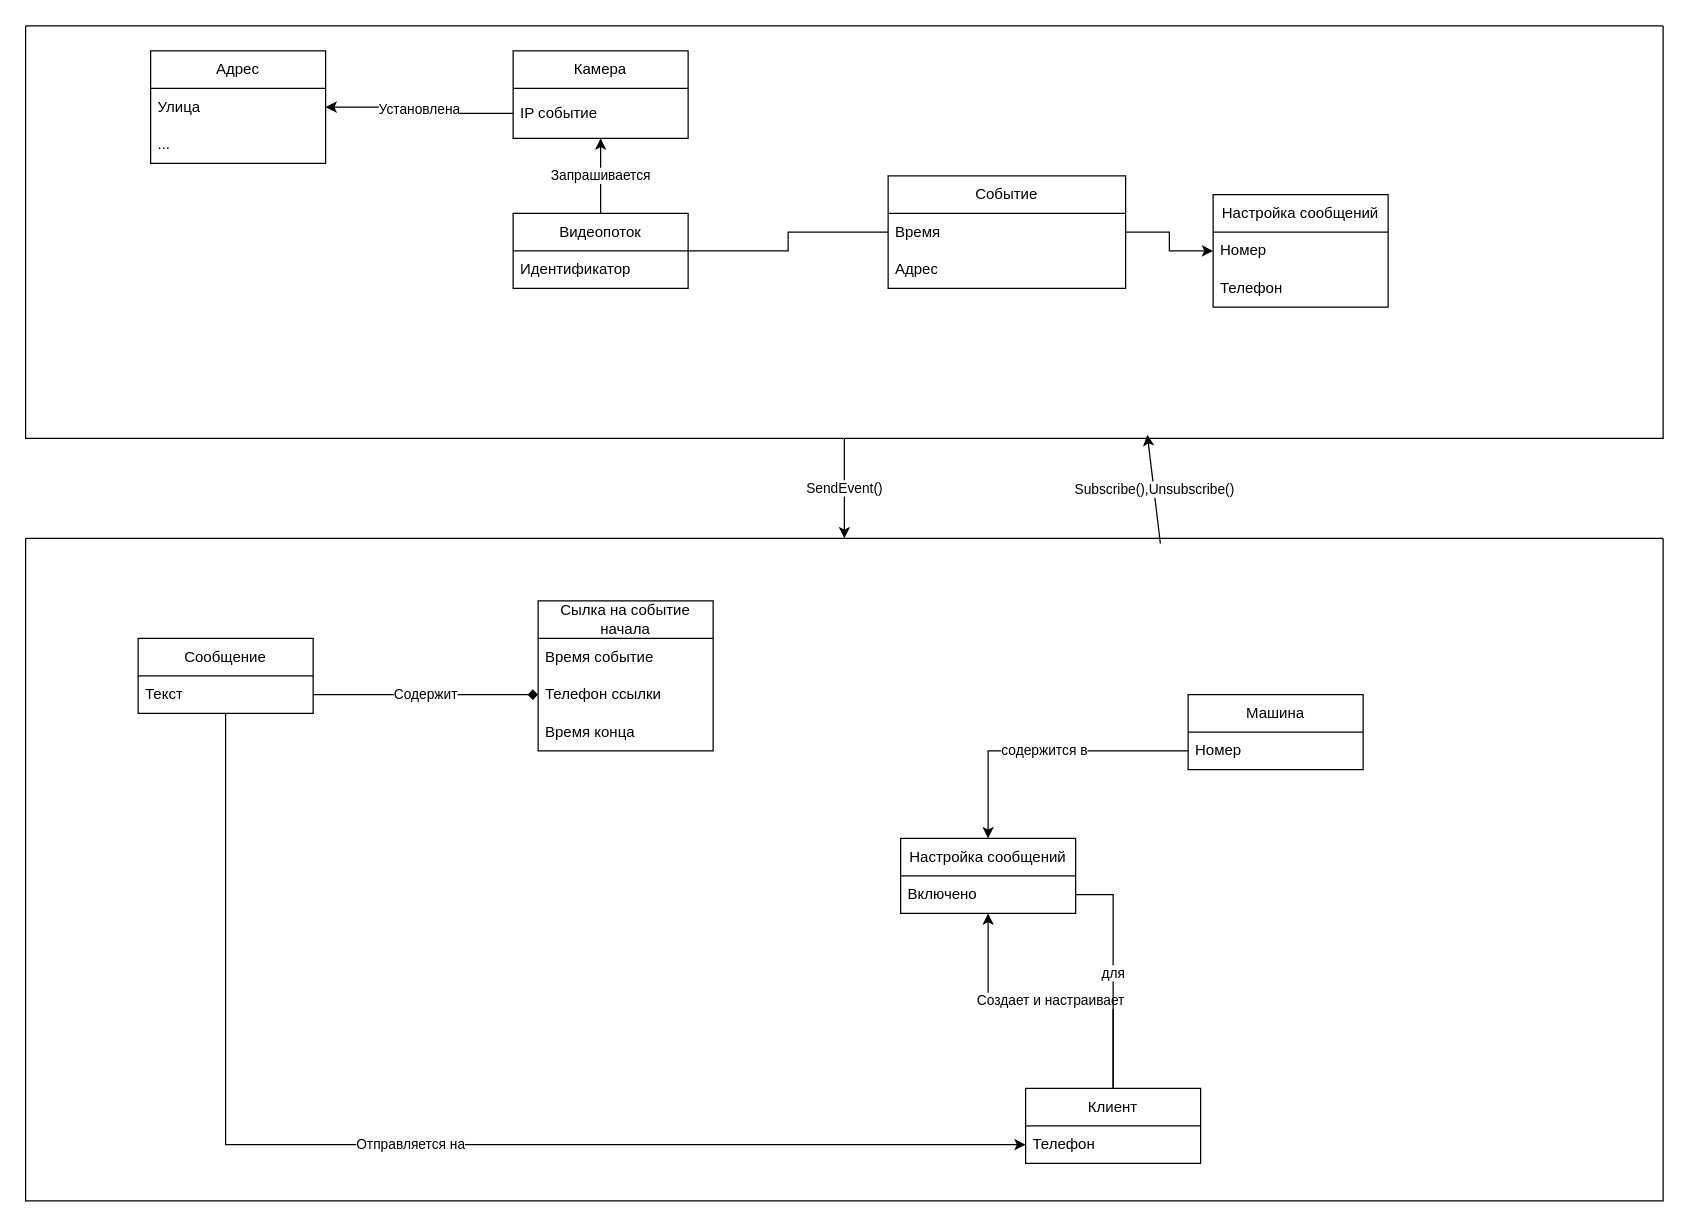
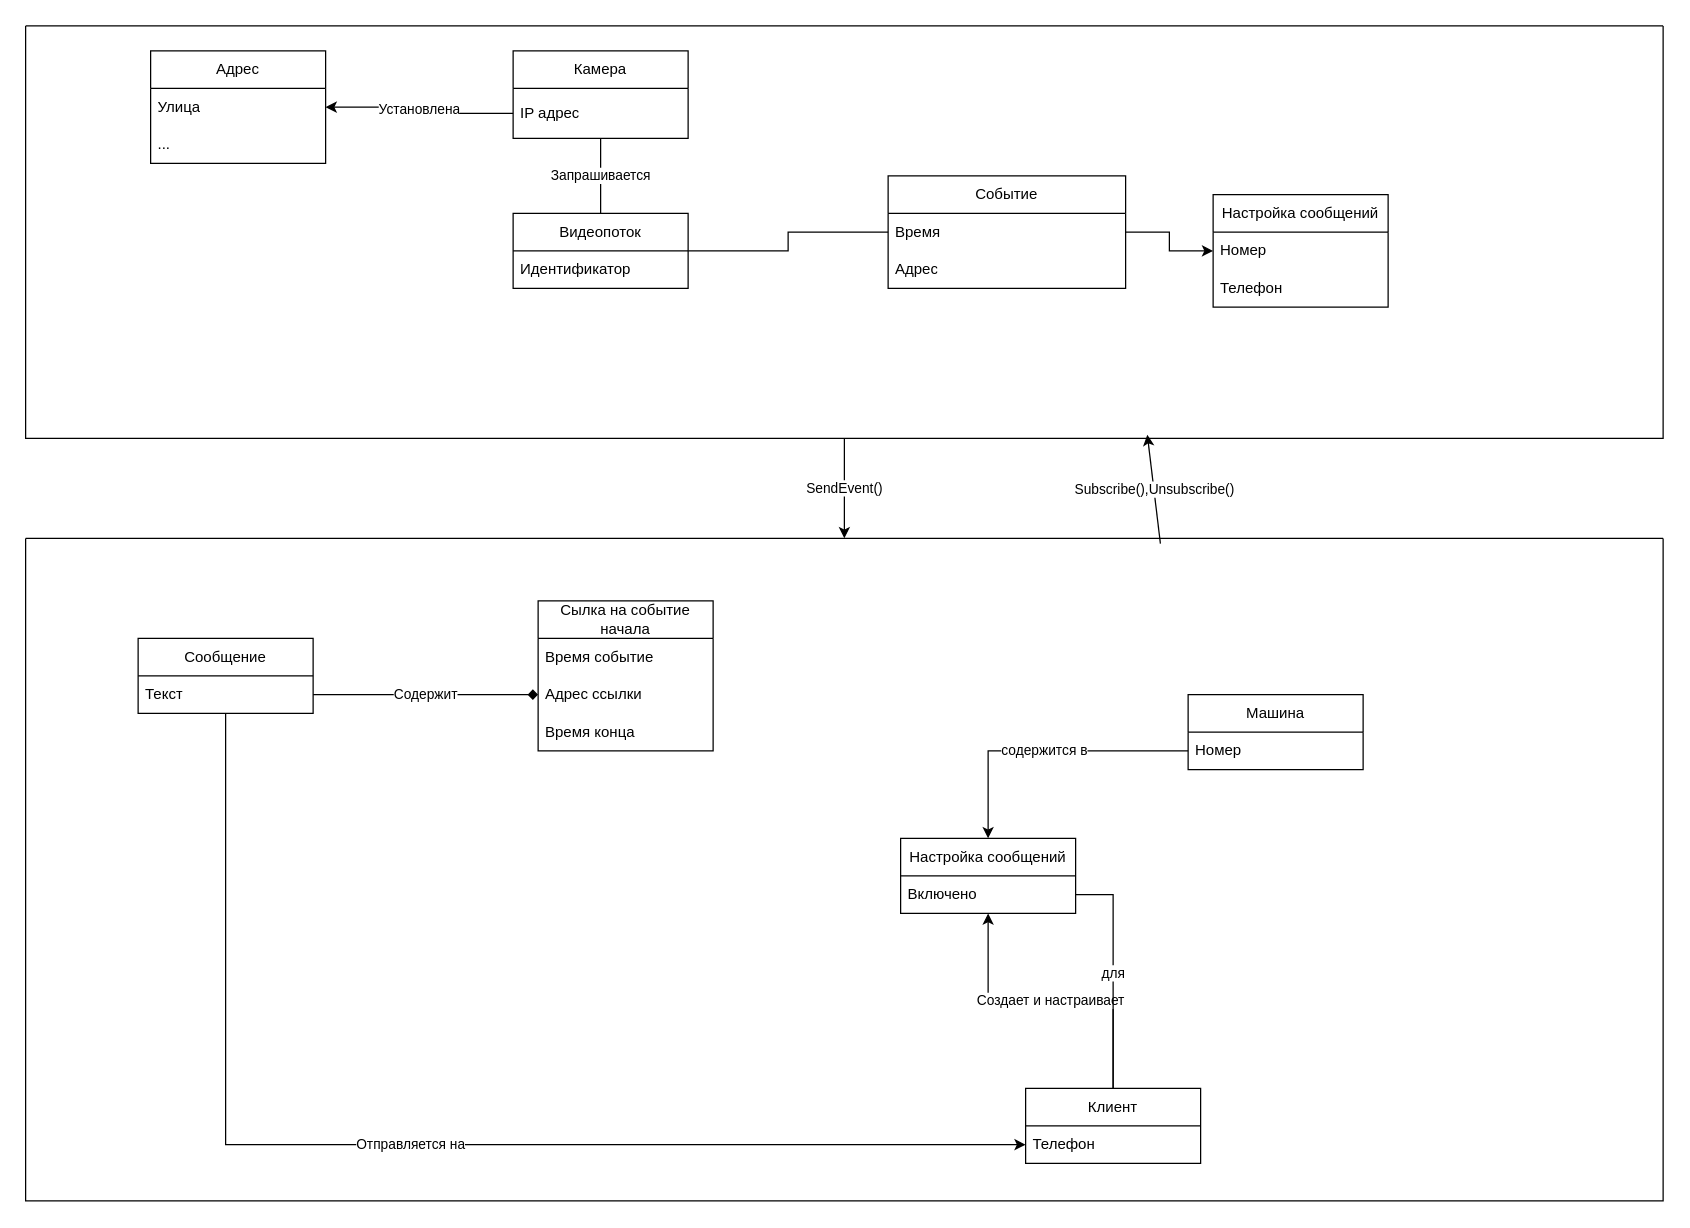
node "IP событие": label "IP событие" -> "IP адрес"
edge "Видеопоток" -> "Камера": arrowhead classic -> none
node "Телефон ссылки": label "Телефон ссылки" -> "Адрес ссылки"
